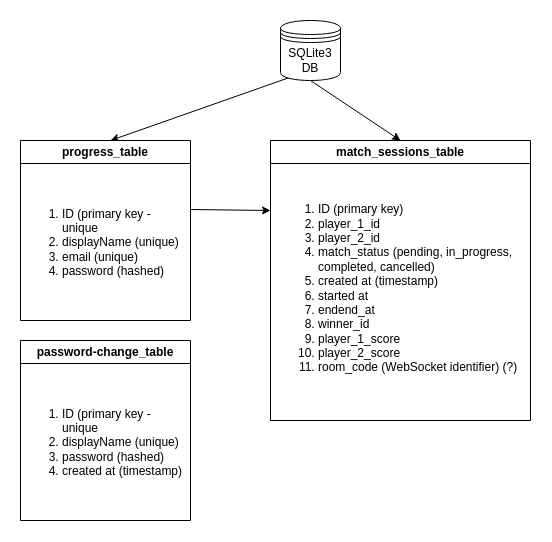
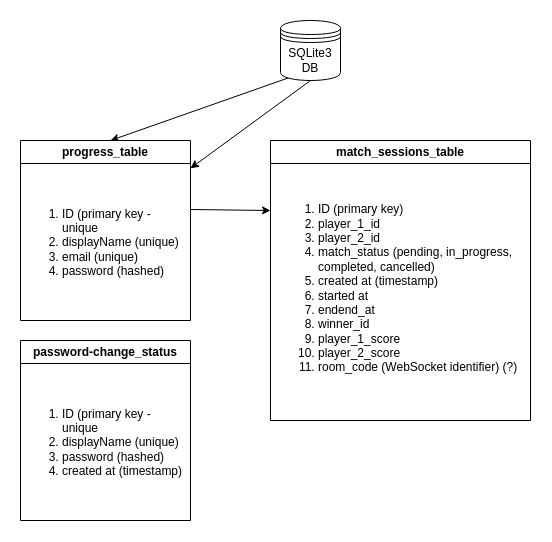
edge "SQLite3 DB" -> "match_sessions_table": now "SQLite3 DB" -> "progress_table"
node "password-change_table": label "password-change_table" -> "password-change_status"
